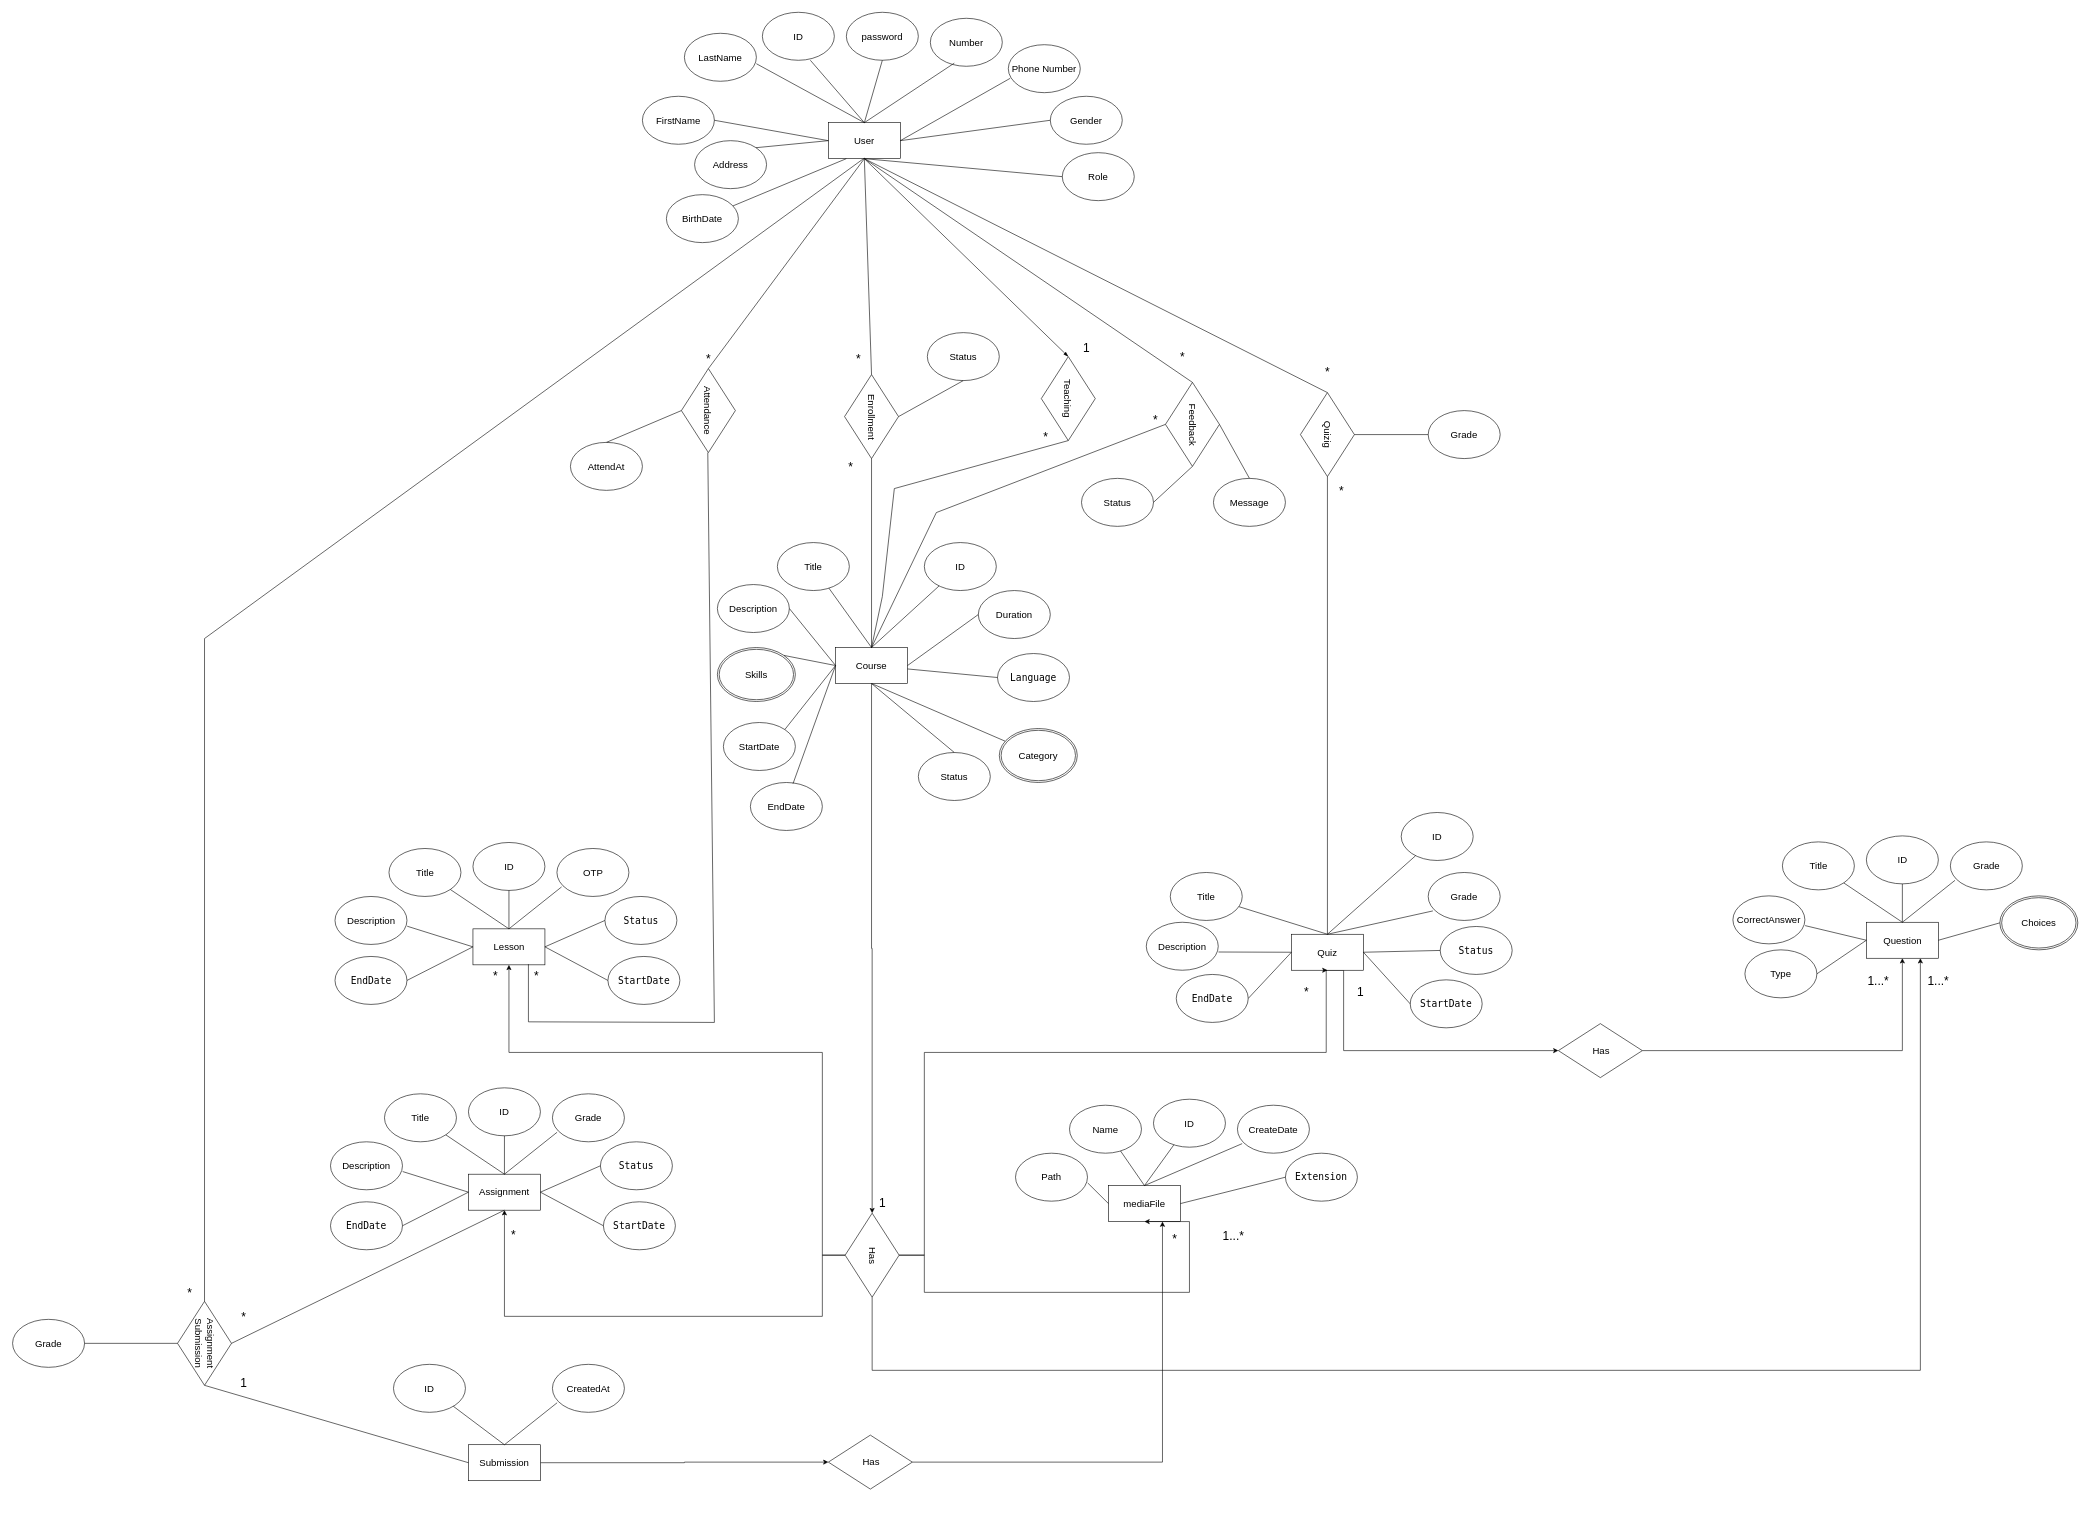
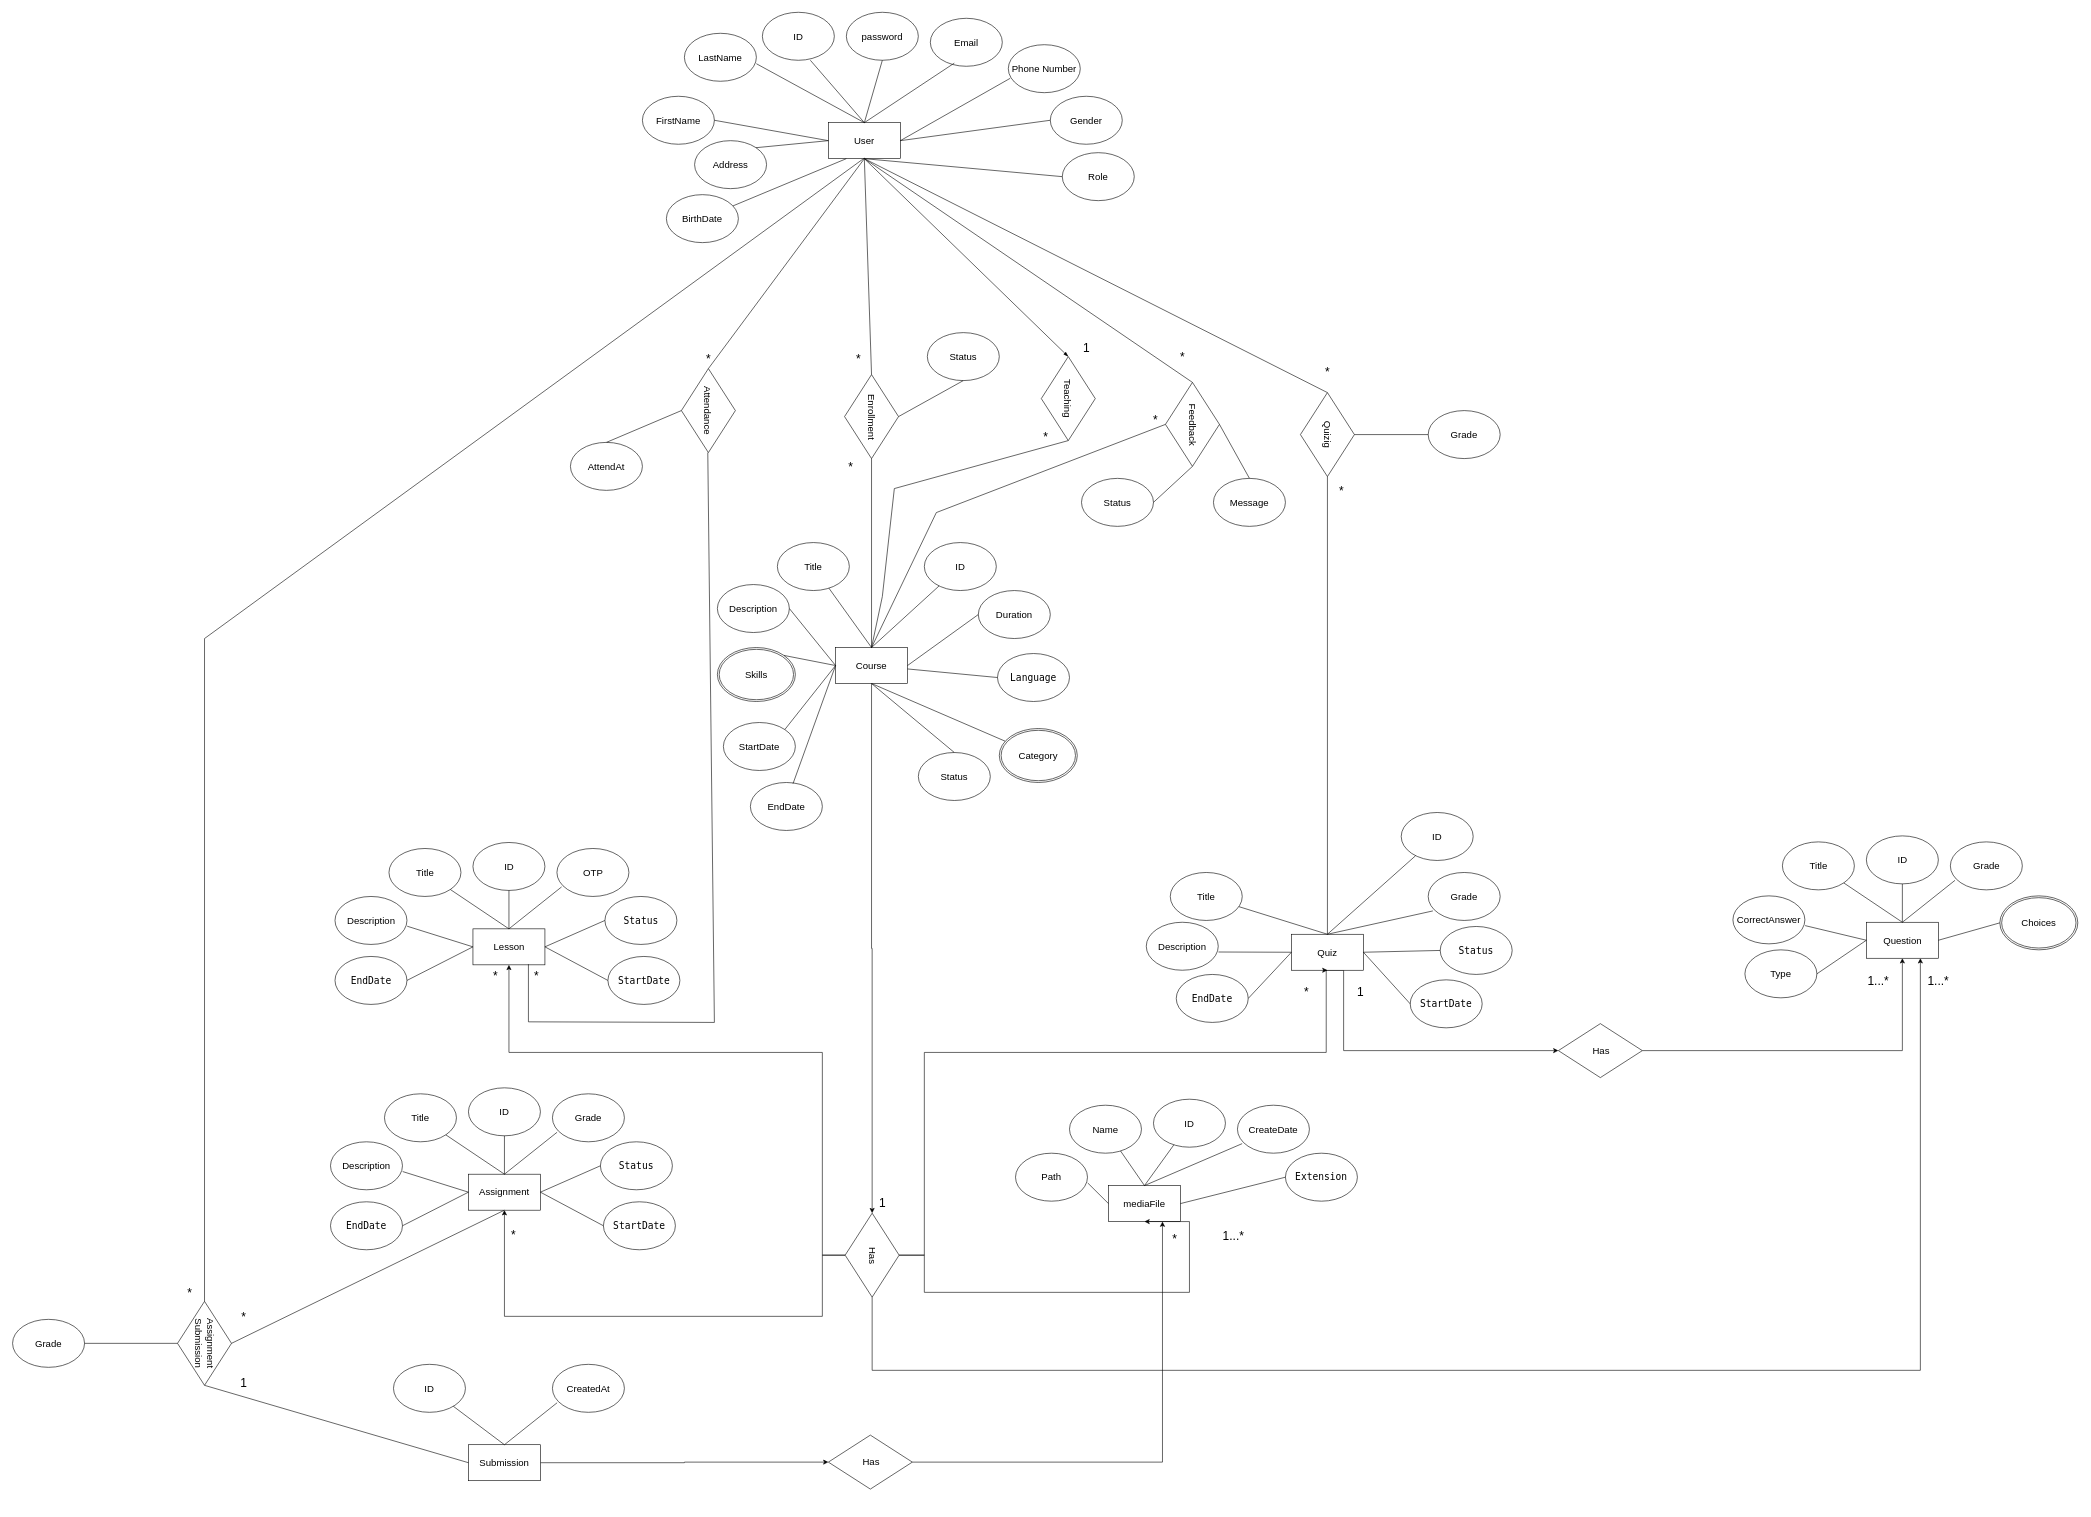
node "Number": label "Number" -> "Email"
